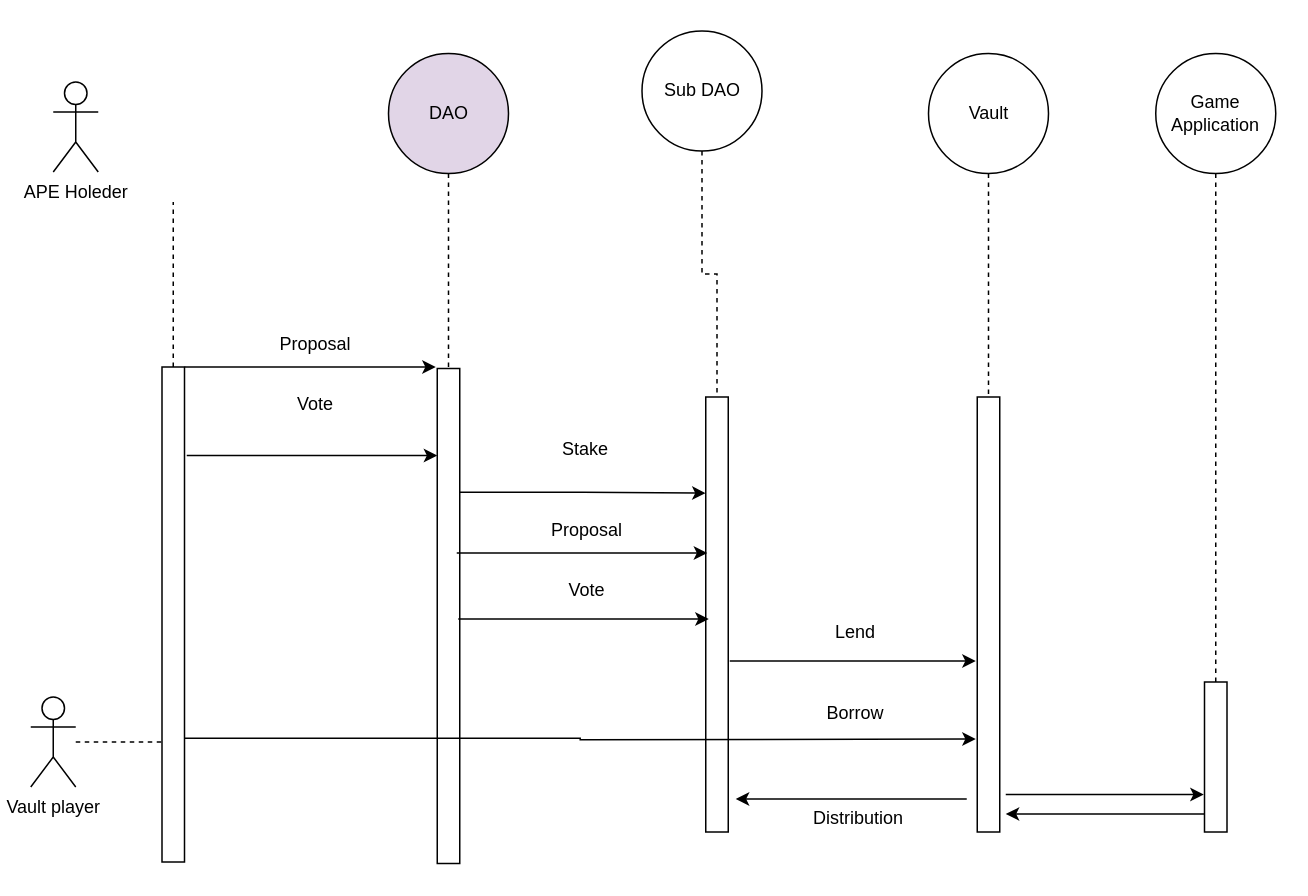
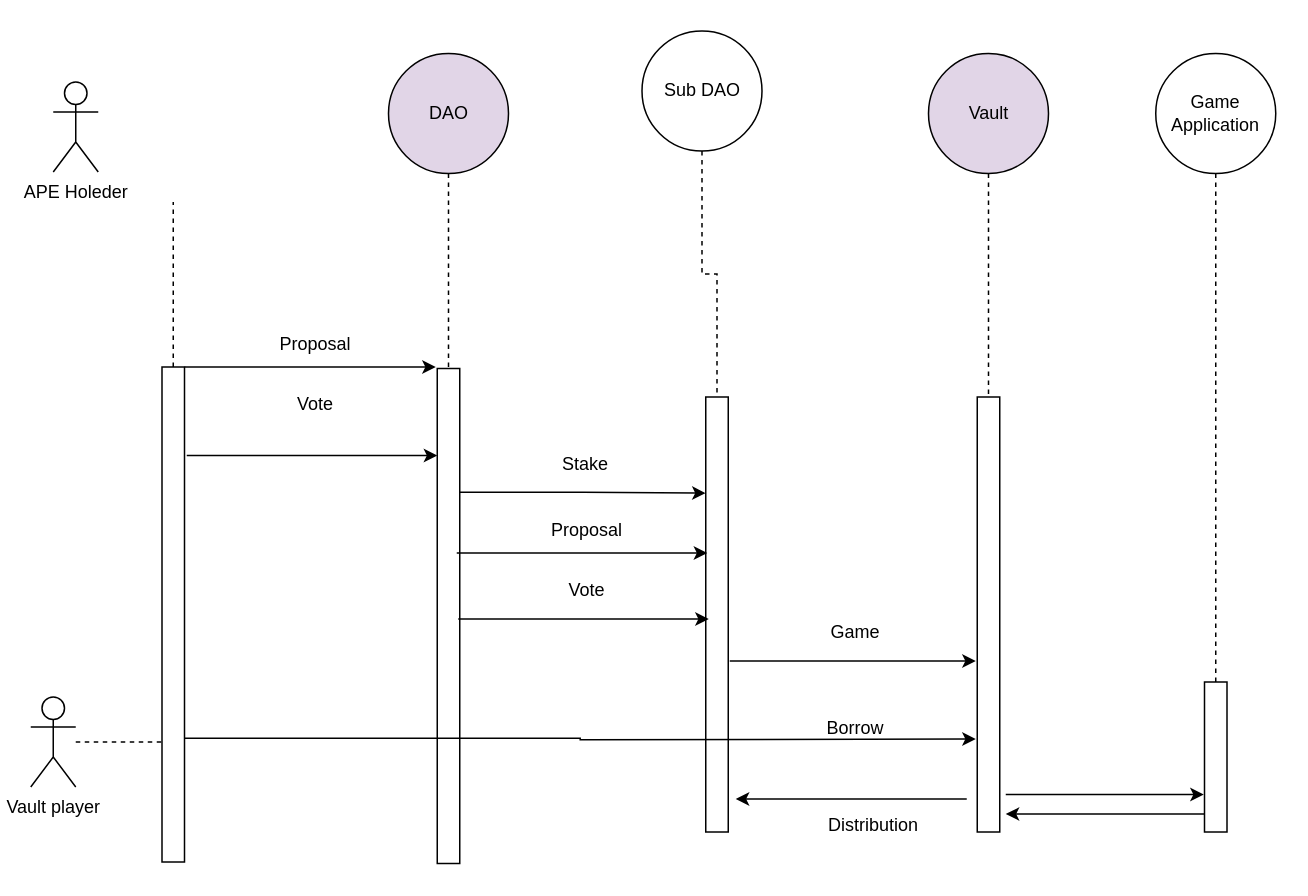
node "Vault": fillcolor #ffffff -> #e1d5e7
node "Stake": moved (586, 449) -> (586, 464)
node "Lend": label "Lend" -> "Game"
node "Borrow": moved (856, 713) -> (856, 728)
node "Distribution": moved (859, 818) -> (874, 826)
